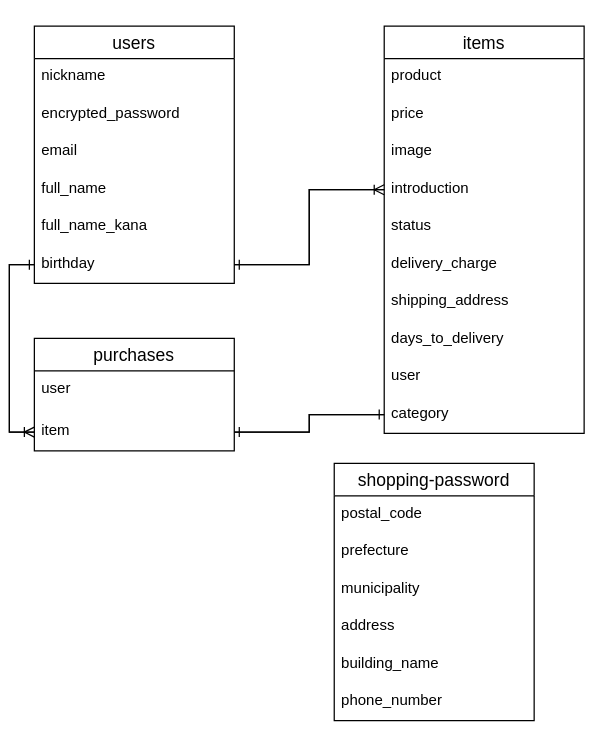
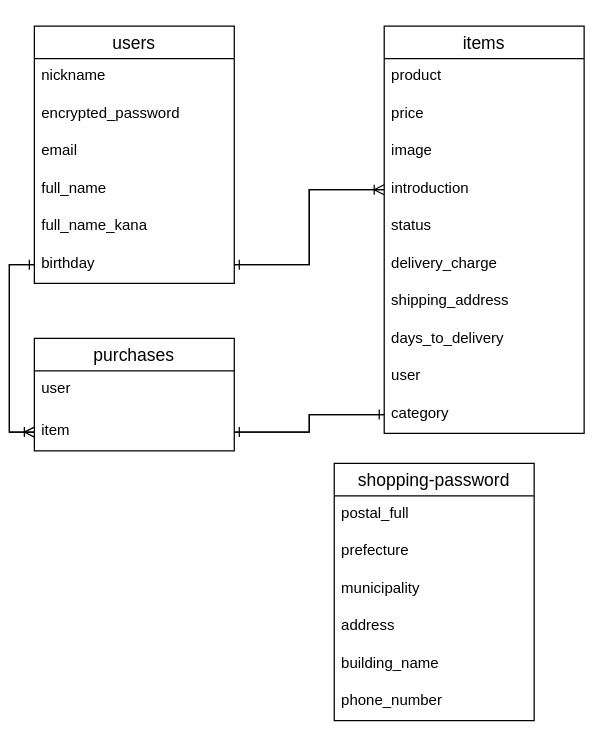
node "postal_code": label "postal_code" -> "postal_full"
